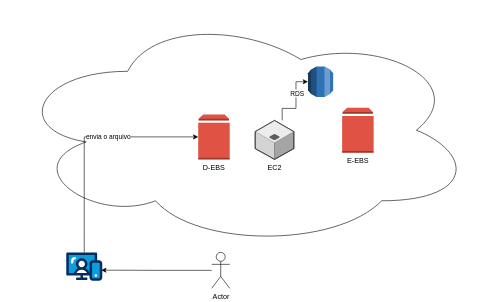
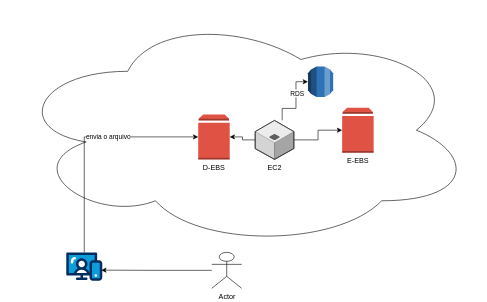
edge "EC2" -> "D-EBS": added
edge "EC2" -> "E-EBS": added
node "Actor": size 18x36 -> 30x36
